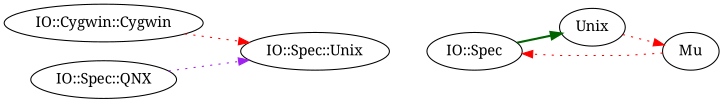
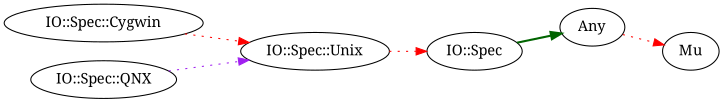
node "IO::Cygwin::Cygwin": label "IO::Cygwin::Cygwin" -> "IO::Spec::Cygwin"
node "Unix": label "Unix" -> "Any"
edge "Mu" -> "IO::Spec": now "IO::Spec::Unix" -> "IO::Spec"
